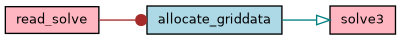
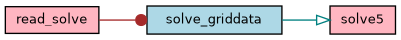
node "allocate_griddata": label "allocate_griddata" -> "solve_griddata"
node "solve3": label "solve3" -> "solve5"
